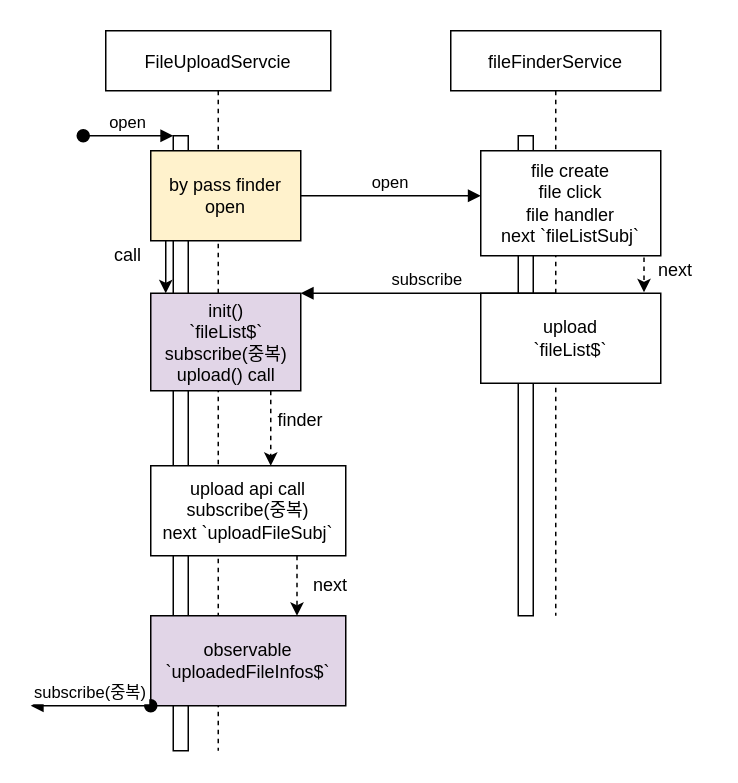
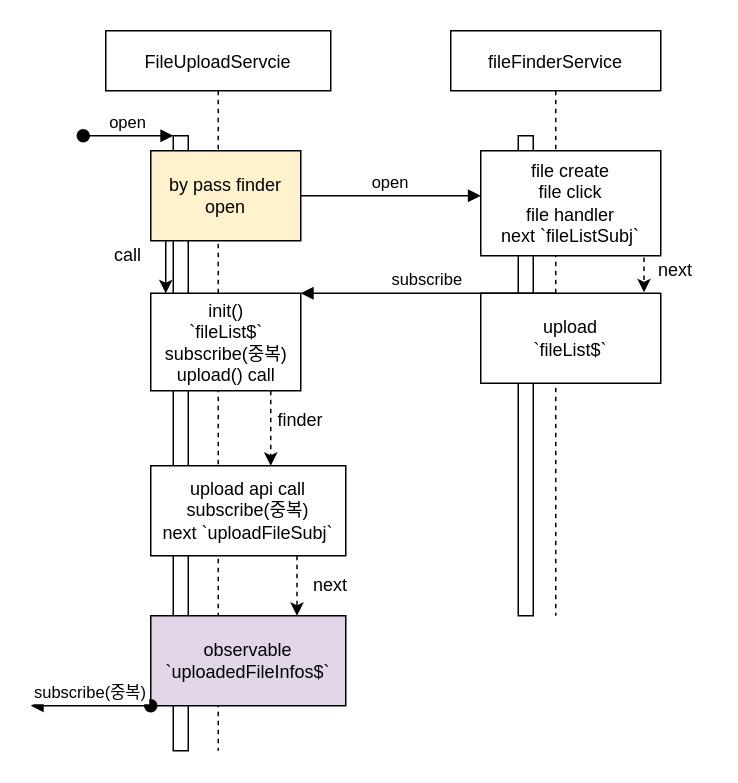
node "init() `fileList$` subscribe(중복) upload() call": fillcolor #e1d5e7 -> #ffffff
